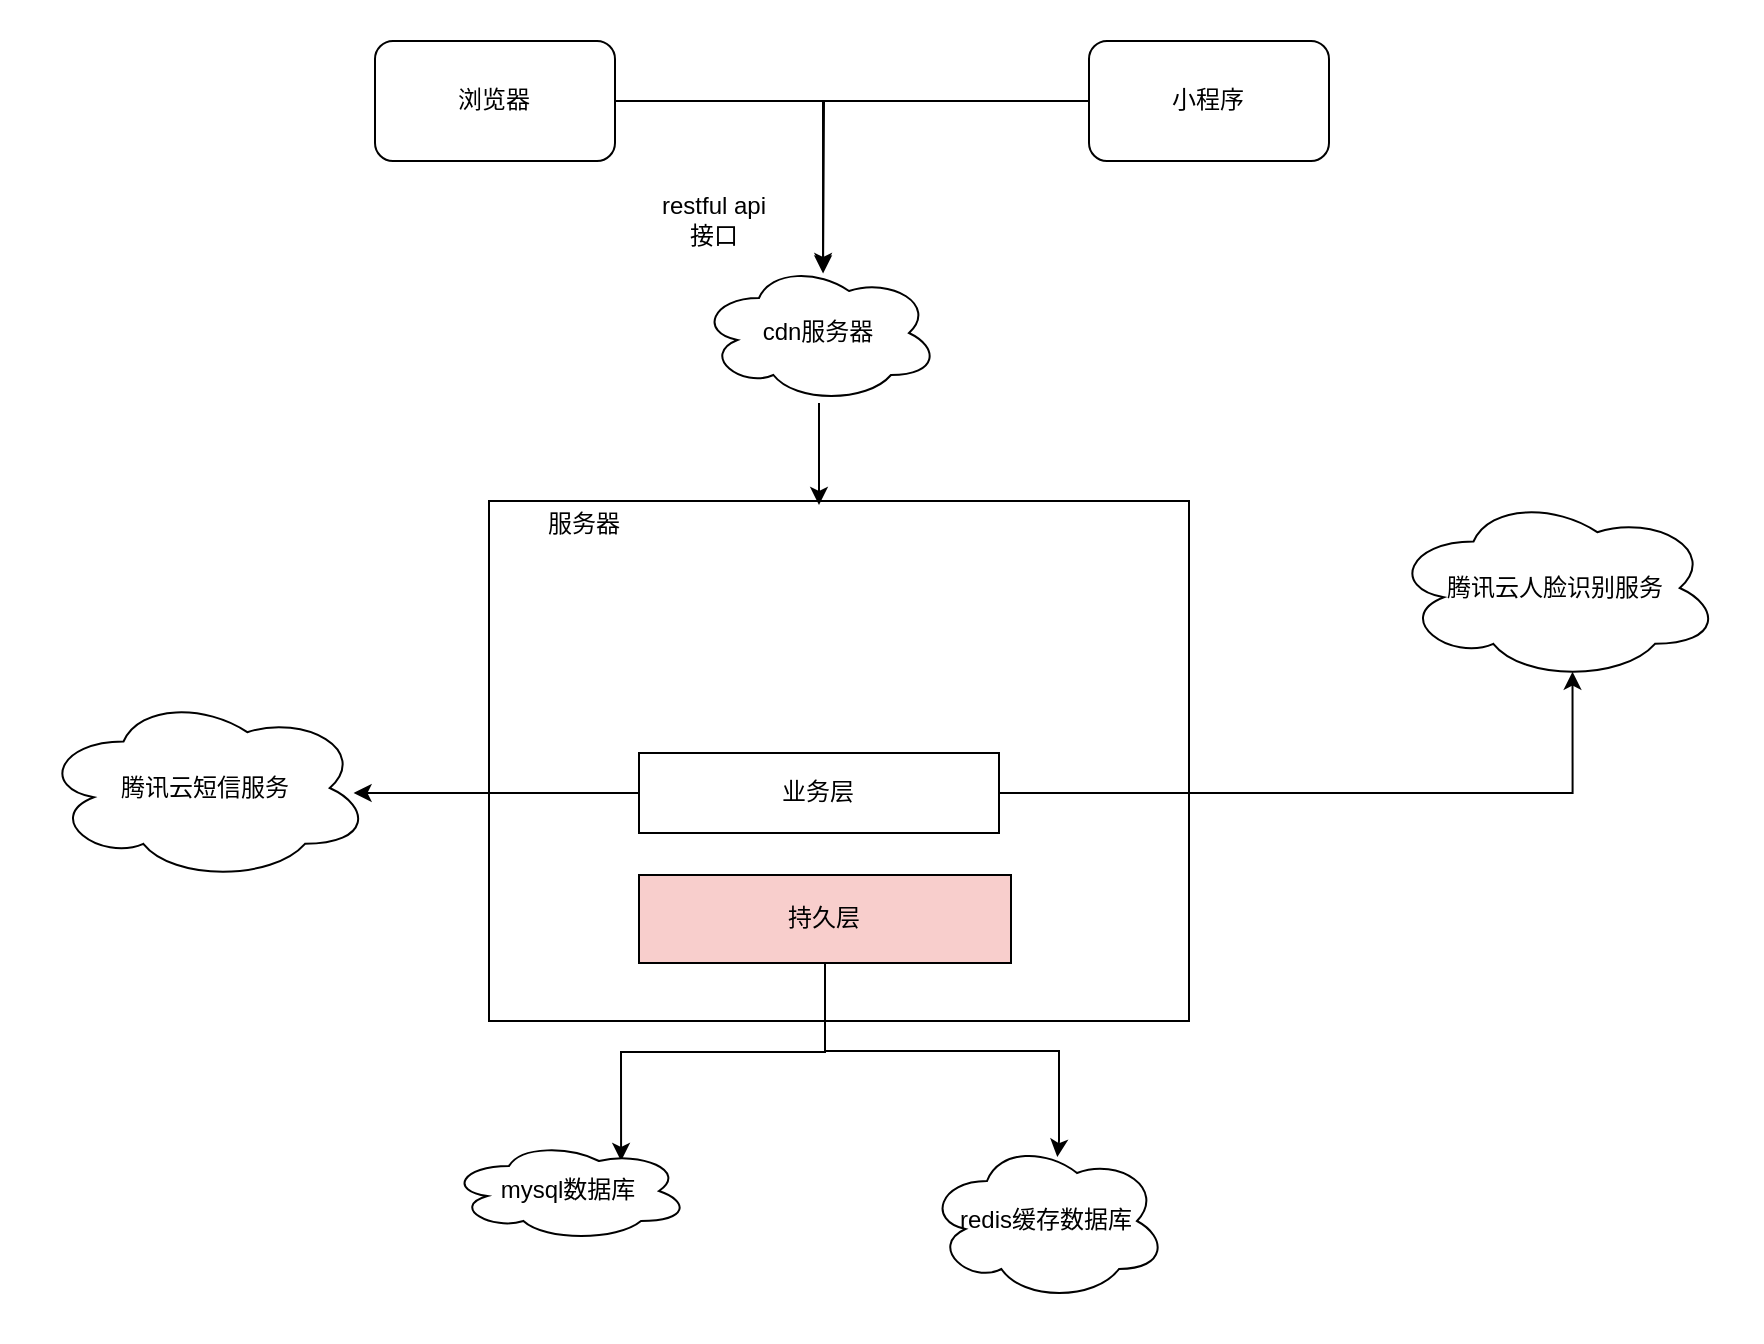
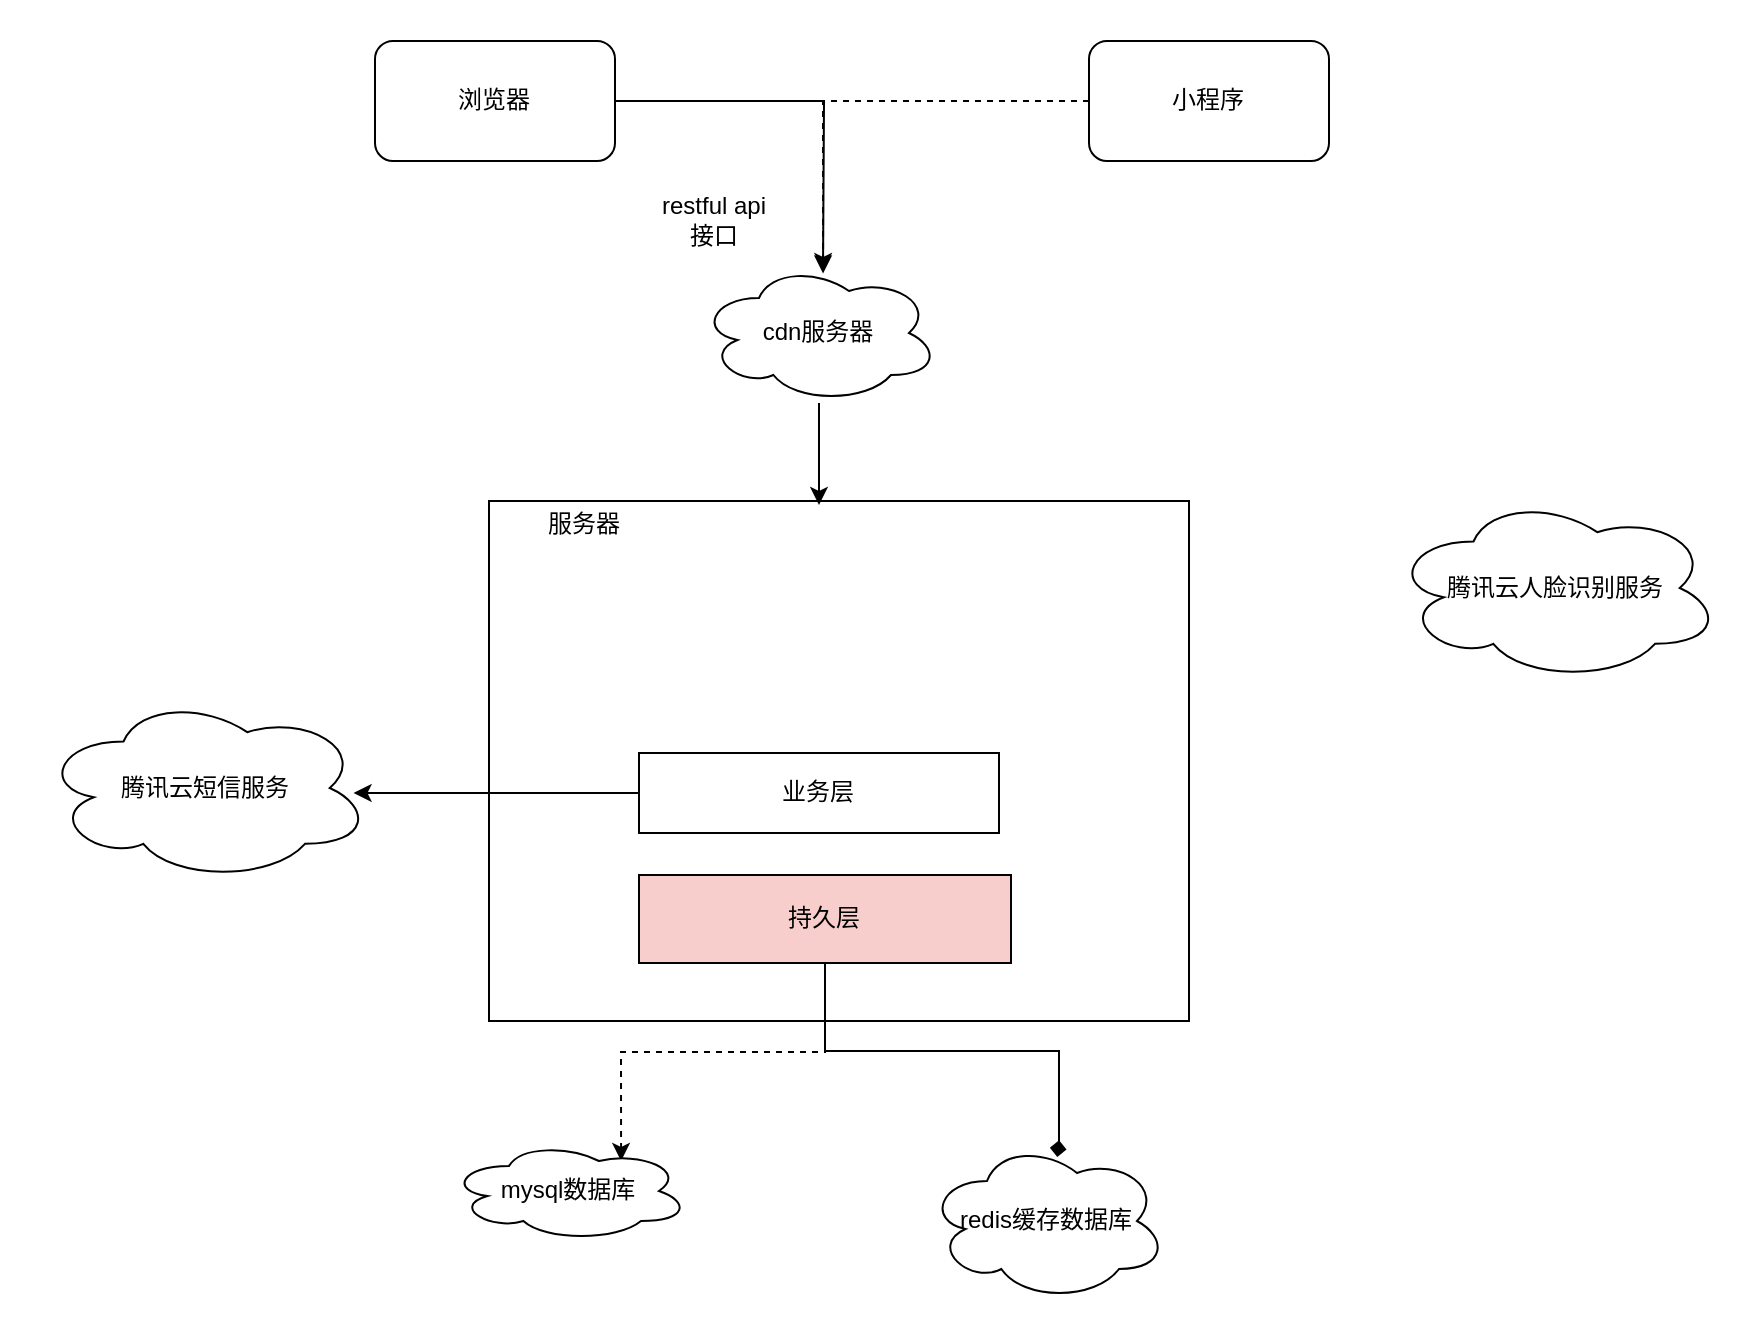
edge "小程序" -> "cdn服务器": style solid -> dashed
edge "业务层" -> "腾讯云人脸识别服务": removed
edge "持久层" -> "mysql数据库": style solid -> dashed
edge "持久层" -> "redis缓存数据库": arrowhead classic -> diamond
